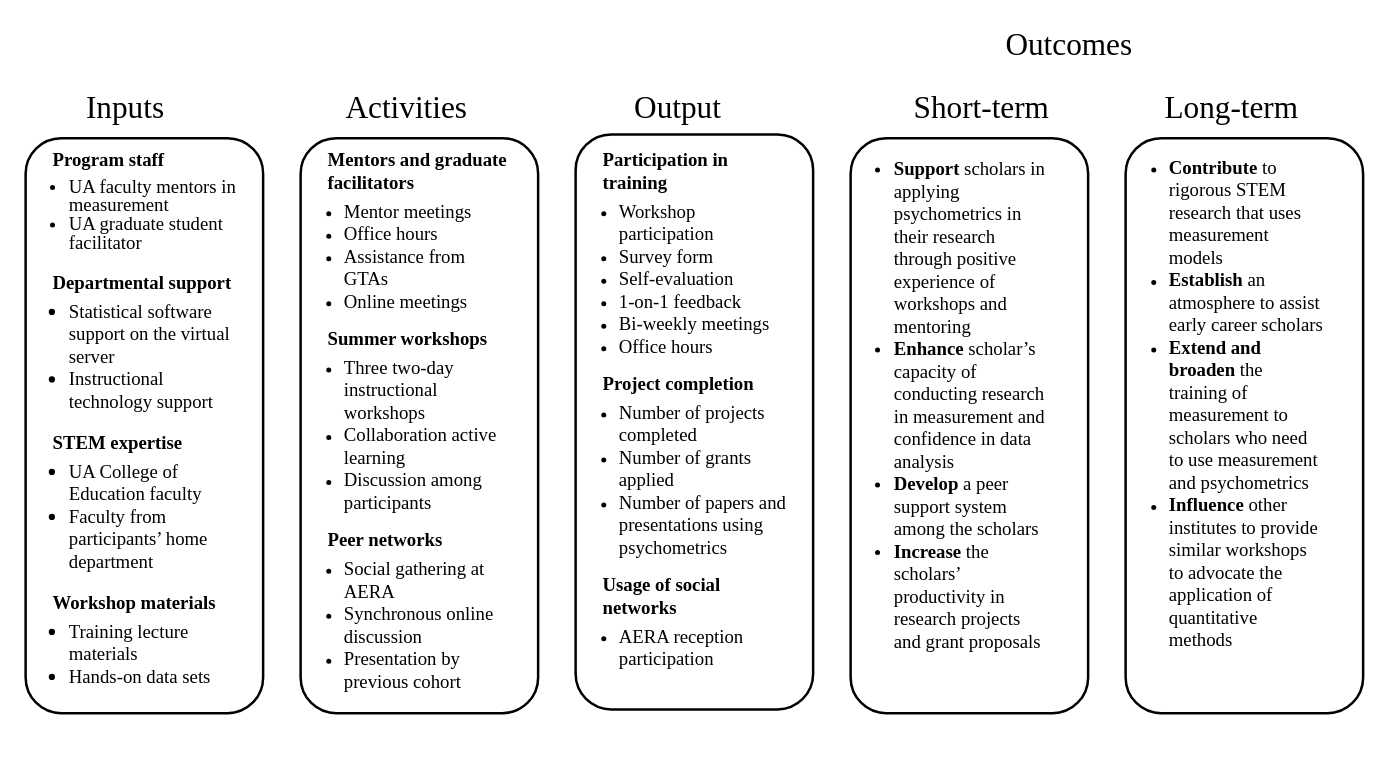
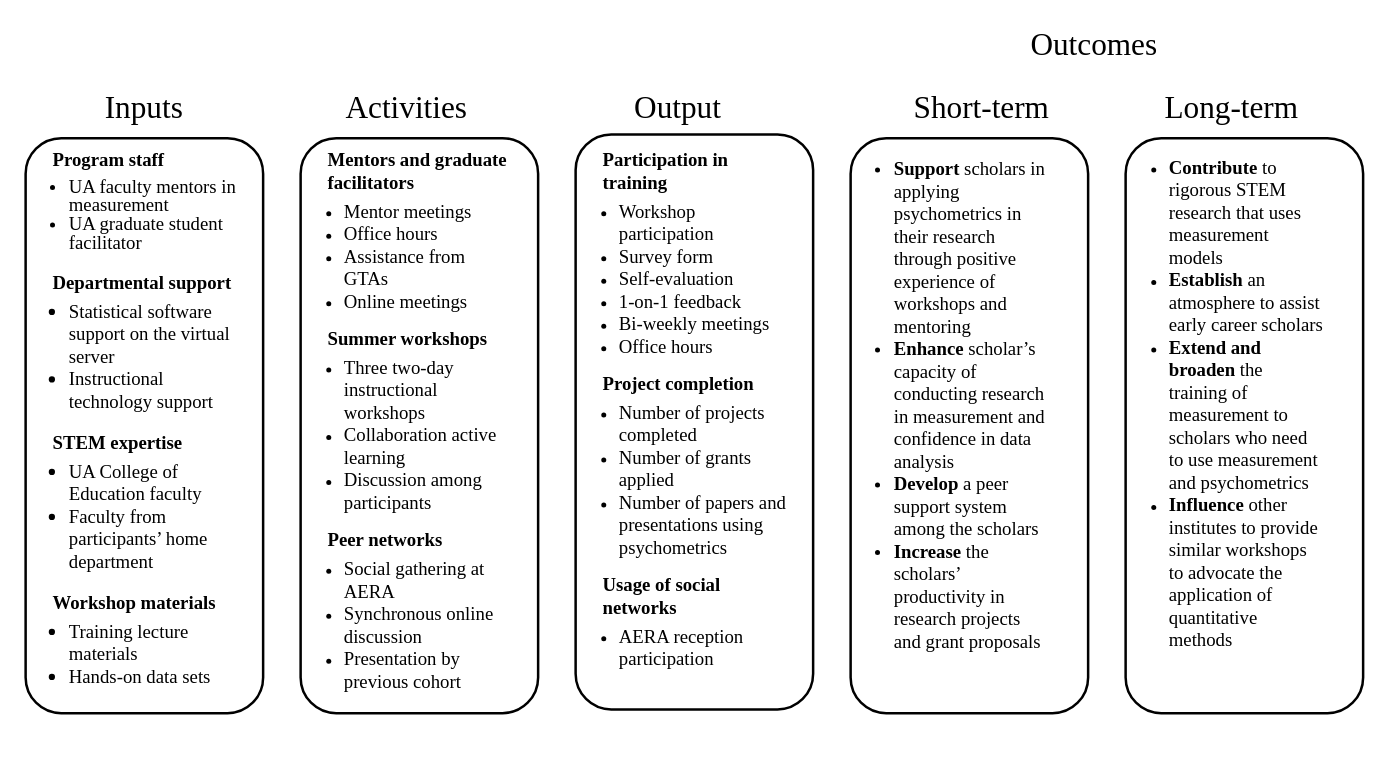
node "Outcomes": moved (1069, 44) -> (1094, 44)
node "Inputs": moved (126, 107) -> (144, 107)
